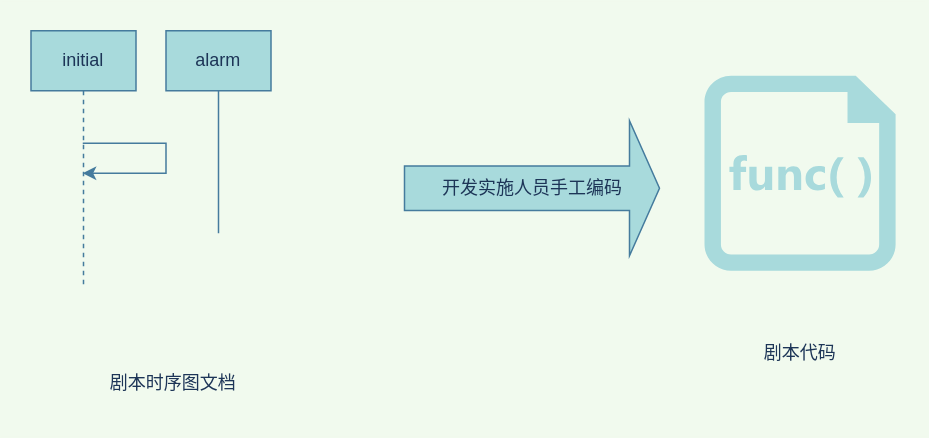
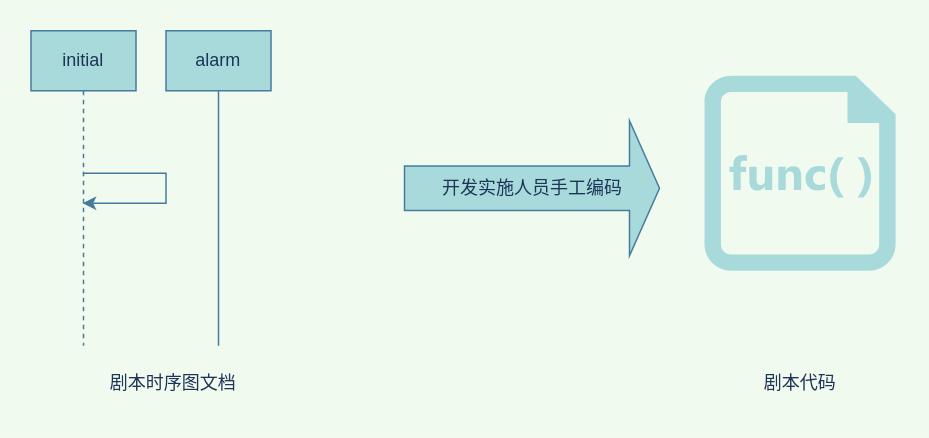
node "alarm": size 105x203 -> 105x315
node "initial": size 105x255 -> 105x315
node "剧本代码": moved (800, 353) -> (800, 383)
